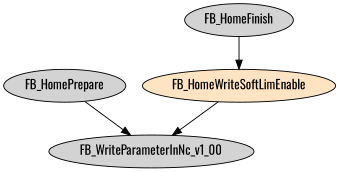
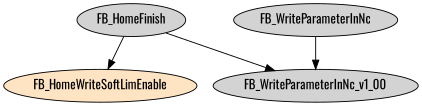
node "FB_HomePrepare": label "FB_HomePrepare" -> "FB_WriteParameterInNc"
edge "FB_HomeWriteSoftLimEnable" -> "FB_WriteParameterInNc_v1_00": now "FB_HomeFinish" -> "FB_WriteParameterInNc_v1_00"
